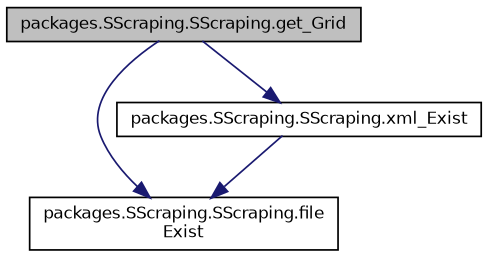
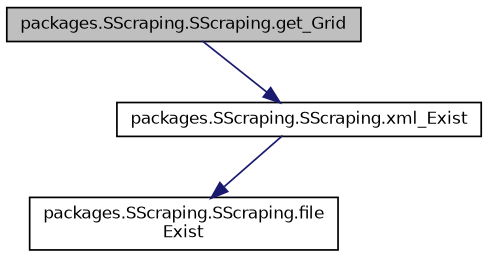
edge "packages.SScraping.SScraping.get_Grid" -> "packages.SScraping.SScraping.file Exist": removed
